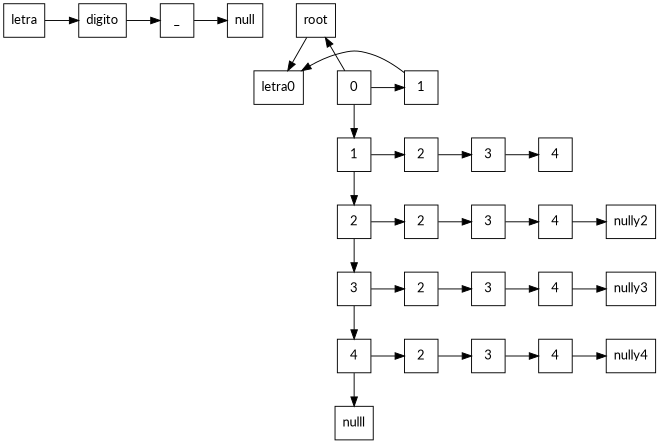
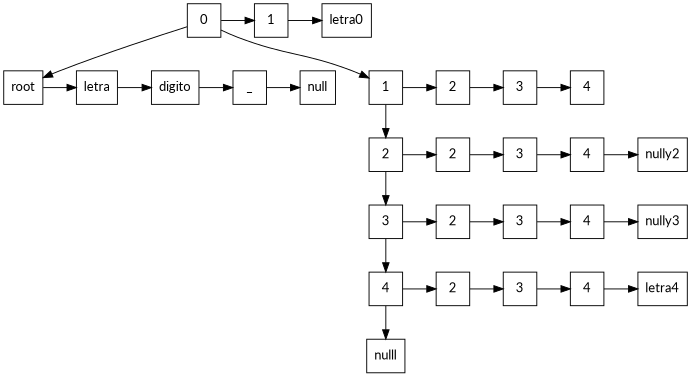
edge "root" -> "letra0": now "root" -> "letra"
node "nully4": label "nully4" -> "letra4"
